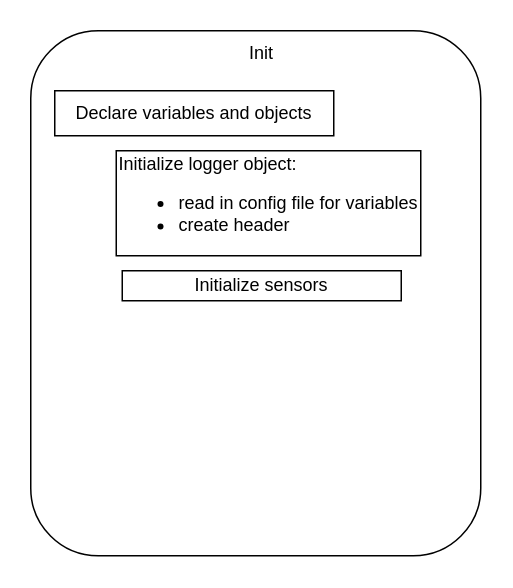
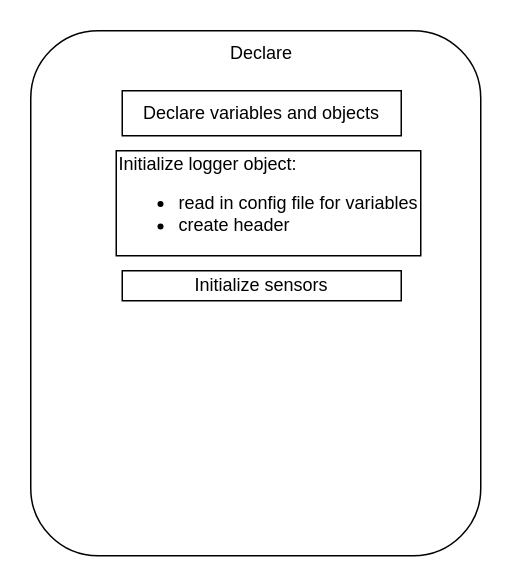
node "Init": label "Init" -> "Declare"
node "Declare variables and objects": moved (194, 113) -> (262, 113)
